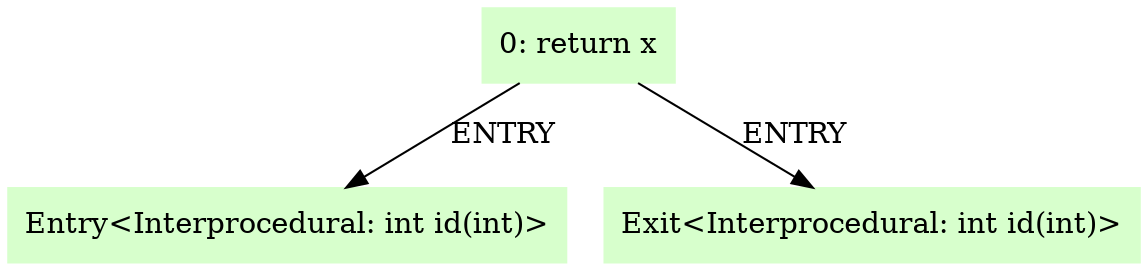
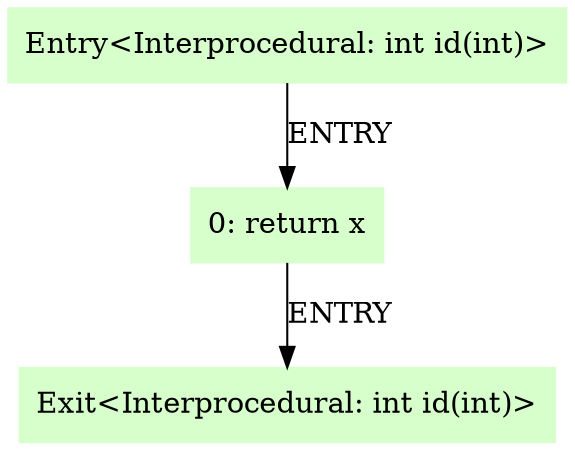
edge "0: return x" -> "Entry<Interprocedural: int id(int)>": reversed
